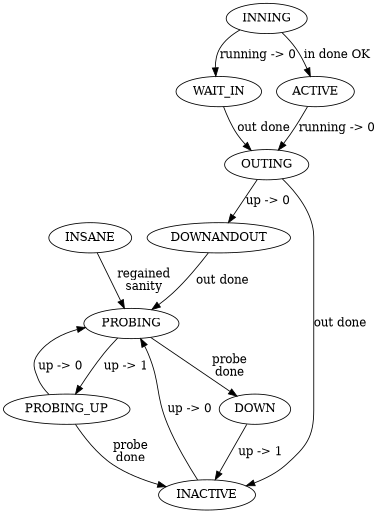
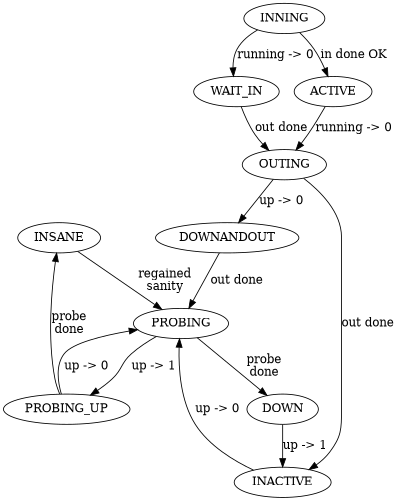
edge "PROBING_UP" -> "INACTIVE": now "PROBING_UP" -> "INSANE"
